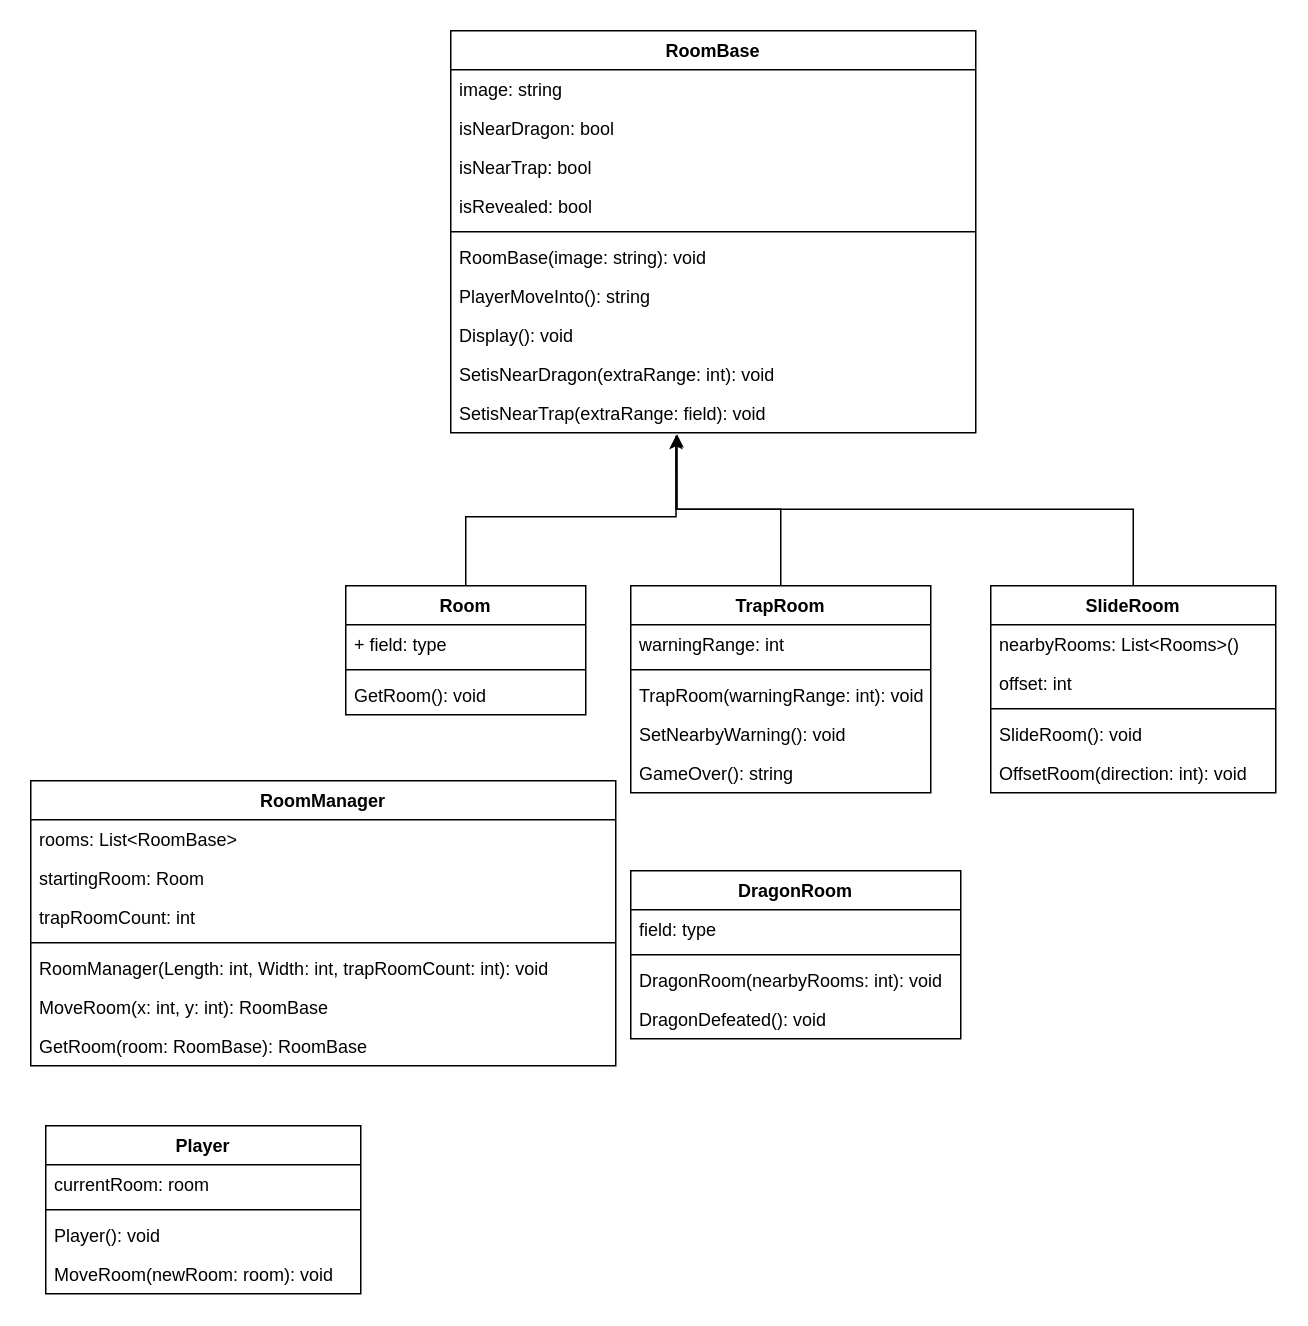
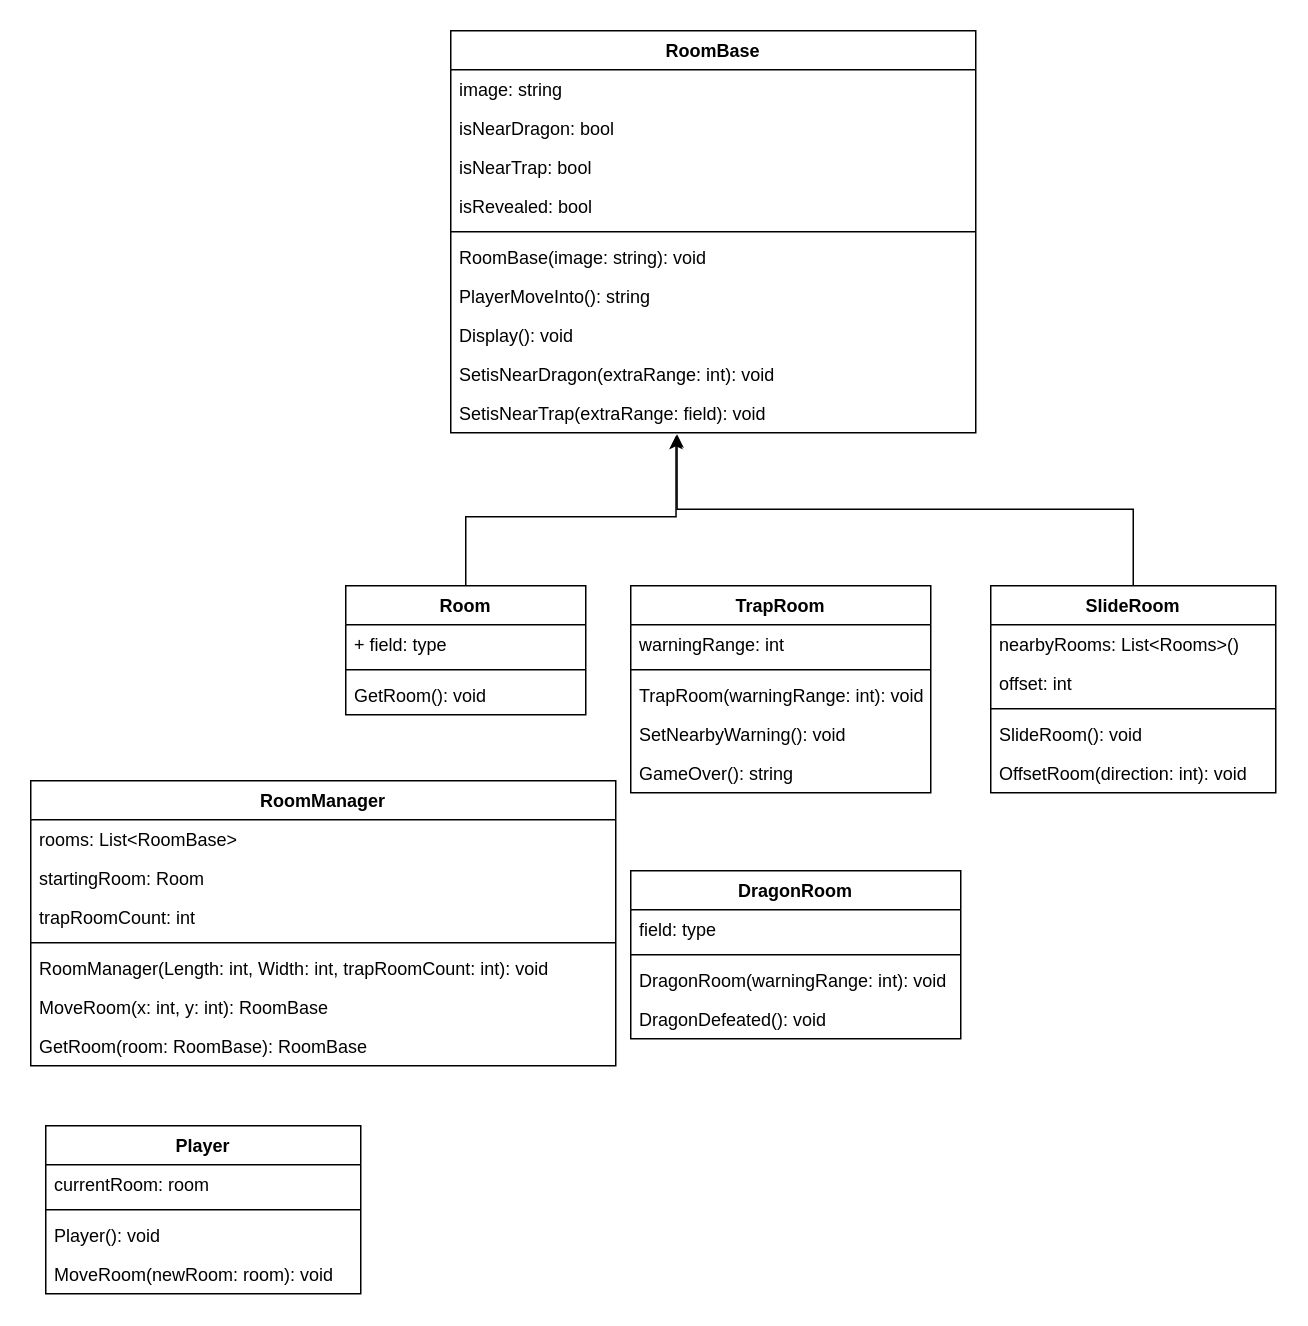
edge "SetisNearTrap(extraRange: field): void" -- "Room": arrowhead none -> classic
edge "TrapRoom" -> "SetisNearTrap(extraRange: field): void": removed
node "DragonRoom(nearbyRooms: int): void": label "DragonRoom(nearbyRooms: int): void" -> "DragonRoom(warningRange: int): void"
